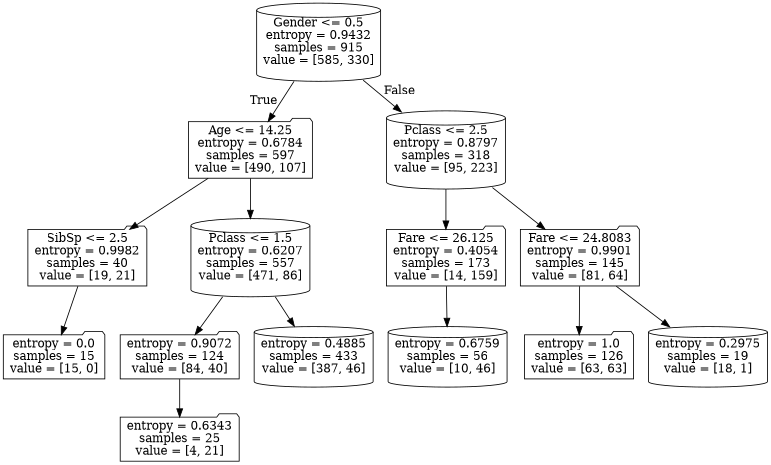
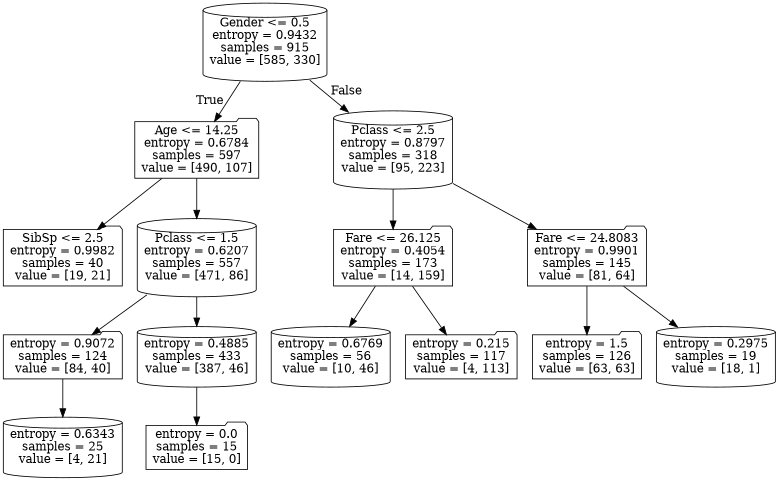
edge "SibSp <= 2.5 entropy = 0.9982 samples = 40 value = [19, 21]" -> "entropy = 0.0 samples = 15 value = [15, 0]": now "entropy = 0.4885 samples = 433 value = [387, 46]" -> "entropy = 0.0 samples = 15 value = [15, 0]"
node "entropy = 0.6759 samples = 56 value = [10, 46]": label "entropy = 0.6759 samples = 56 value = [10, 46]" -> "entropy = 0.6769 samples = 56 value = [10, 46]"
node "entropy = 0.215 samples = 117 value = [4, 113]": added
node "entropy = 1.0 samples = 126 value = [63, 63]": label "entropy = 1.0 samples = 126 value = [63, 63]" -> "entropy = 1.5 samples = 126 value = [63, 63]"
node "entropy = 0.6343 samples = 25 value = [4, 21]": shape folder -> cylinder
